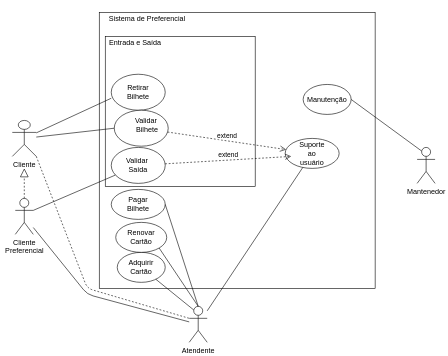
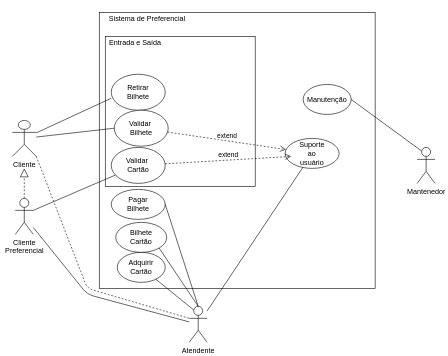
node "Validar Bilhete": moved (147, 125) -> (141, 128)
node "Validar Saída": label "Validar Saída" -> "Validar Cartão"
node "Renovar Cartão": label "Renovar Cartão" -> "Bilhete Cartão"
